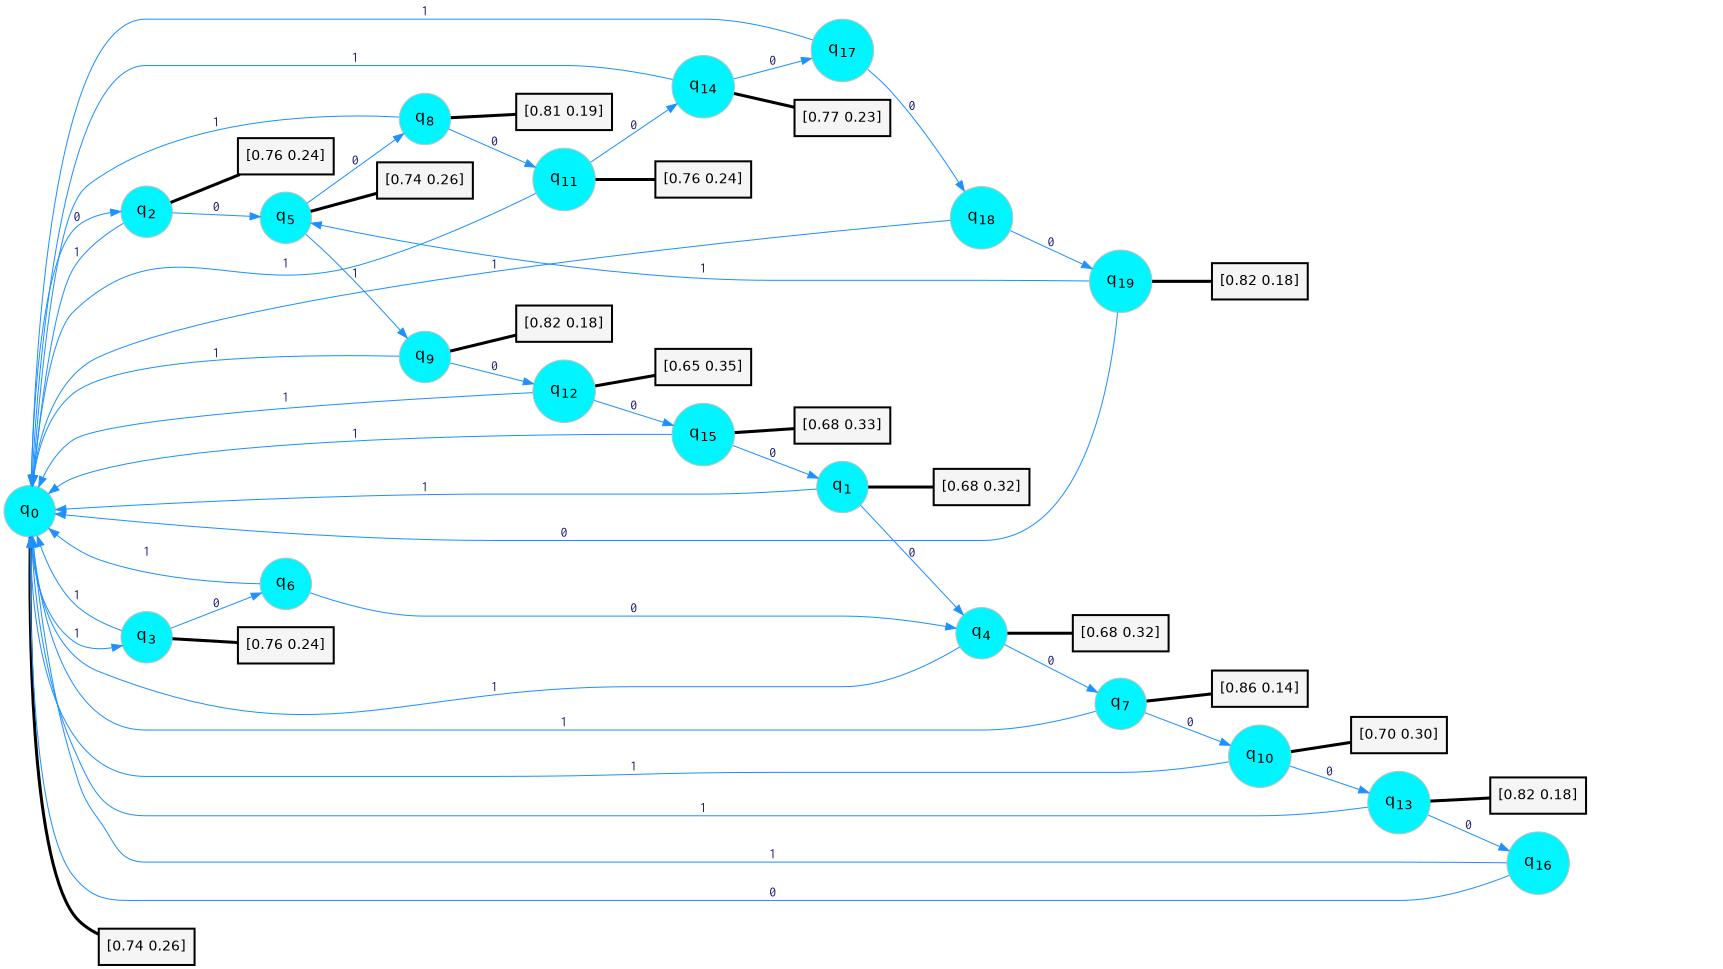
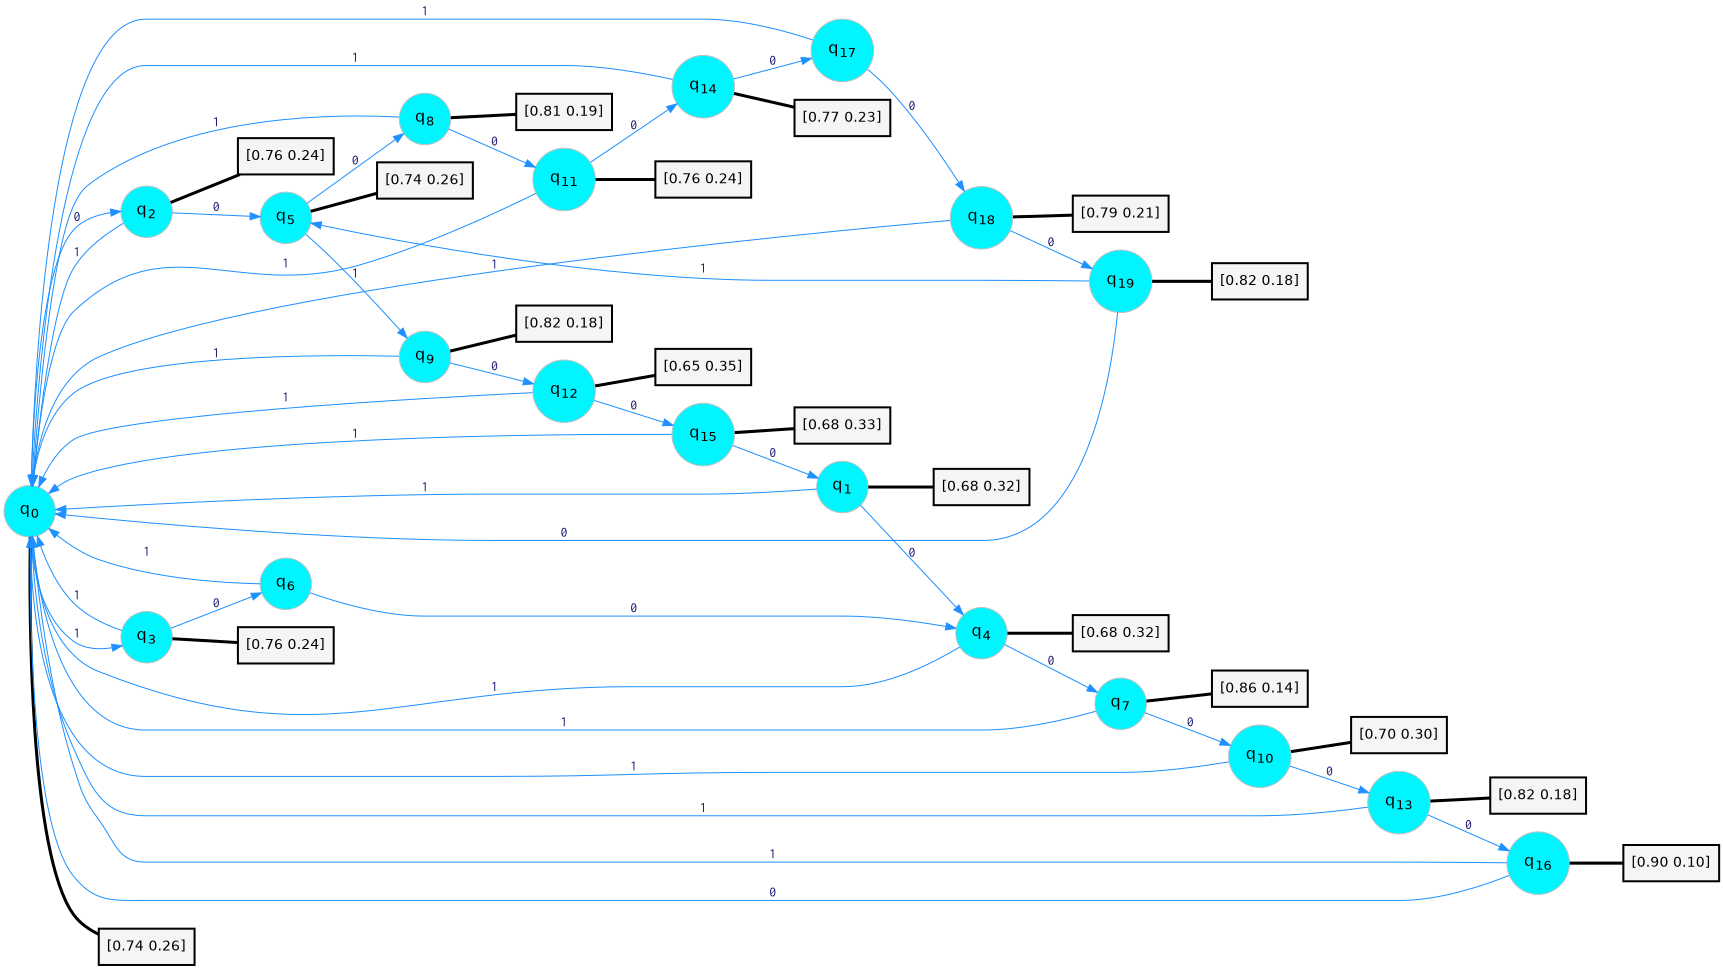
node "[0.79 0.21]": added
node "[0.90 0.10]": added
